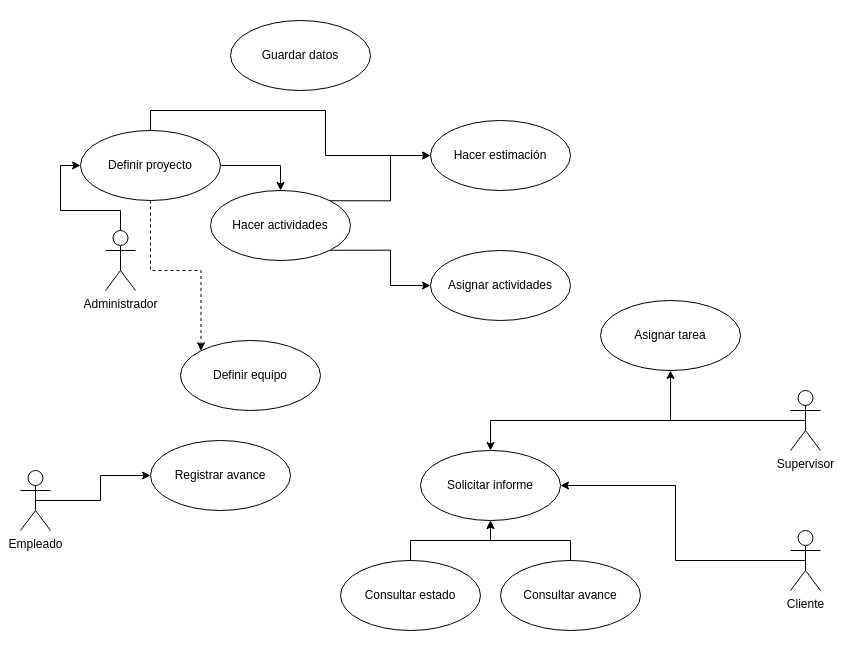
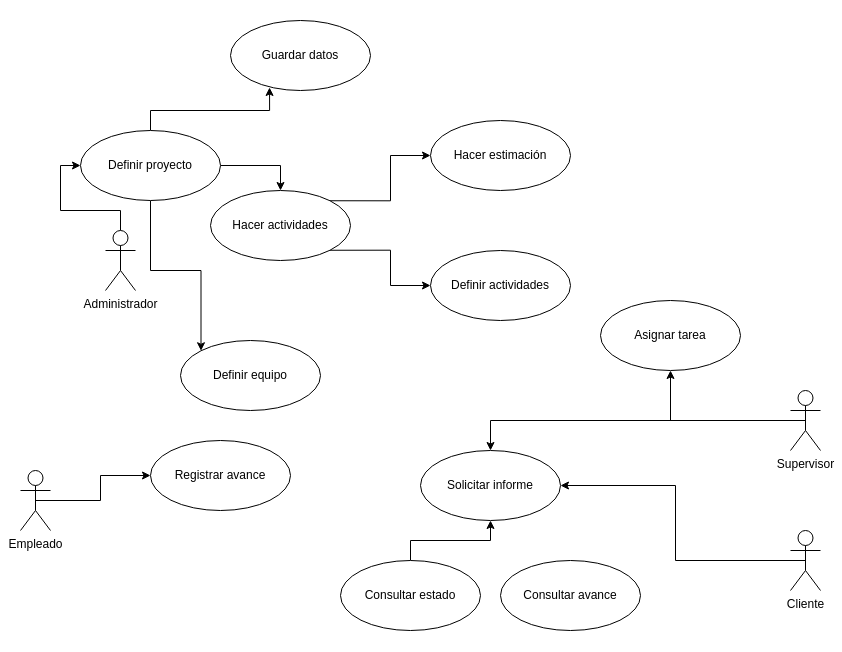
edge "Definir proyecto" -> "Hacer estimación": now "Definir proyecto" -> "Guardar datos"
edge "Definir proyecto" -> "Definir equipo": style dashed -> solid
node "Asignar actividades": label "Asignar actividades" -> "Definir actividades"
edge "Consultar avance" -> "Solicitar informe": removed
